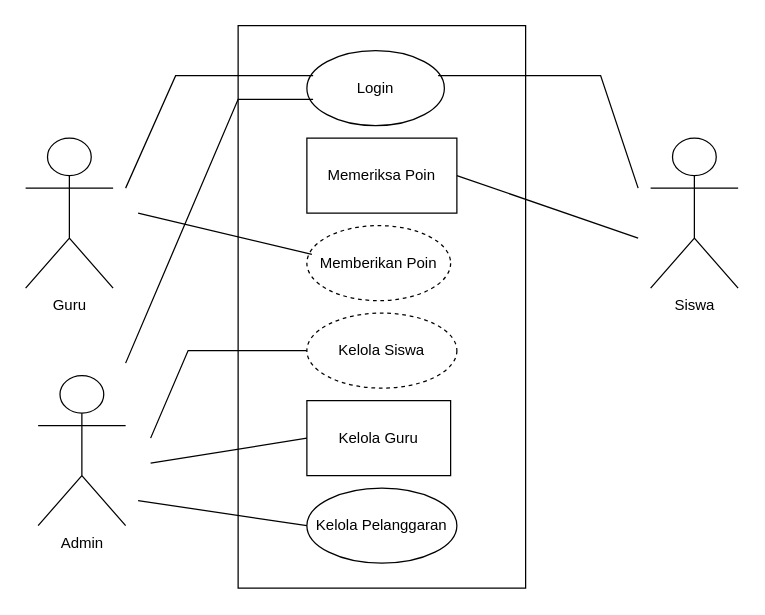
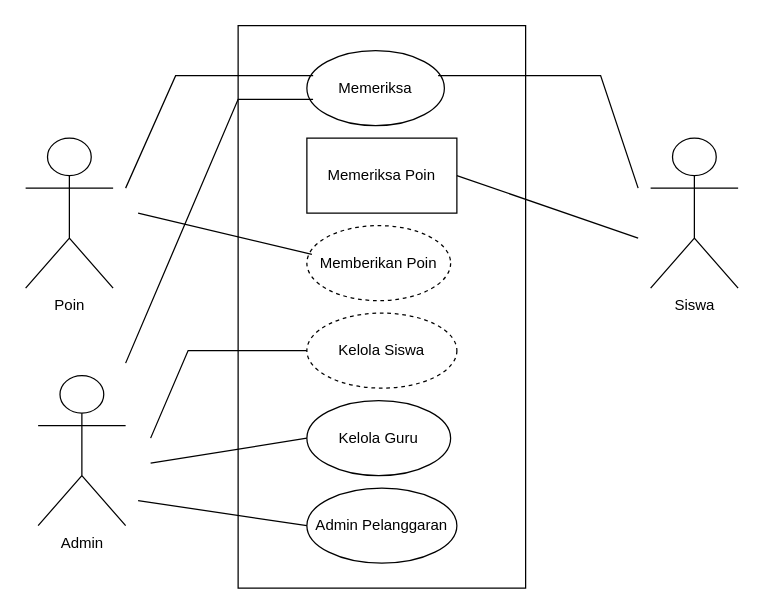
node "Login": label "Login" -> "Memeriksa"
node "Guru": label "Guru" -> "Poin"
node "Kelola Guru": shape rectangle -> ellipse
node "Kelola Pelanggaran": label "Kelola Pelanggaran" -> "Admin Pelanggaran"
